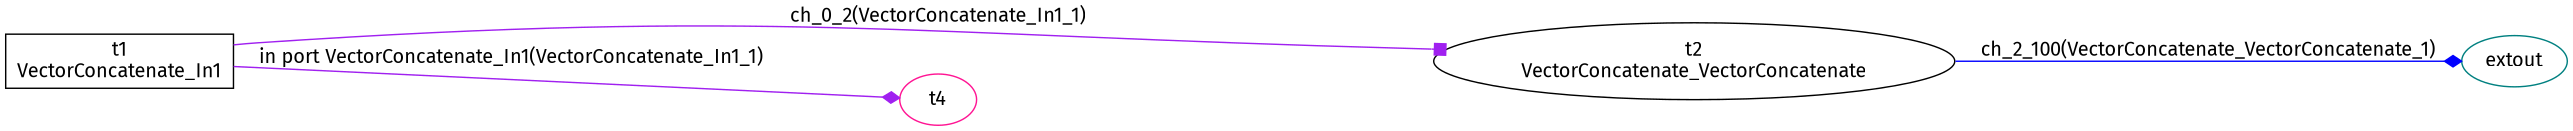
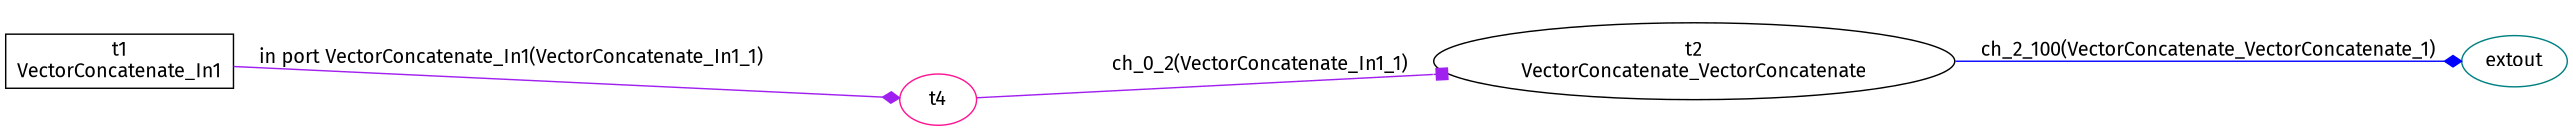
edge "t1 VectorConcatenate_In1" -> "t2 VectorConcatenate_VectorConcatenate": now "t4" -> "t2 VectorConcatenate_VectorConcatenate"
